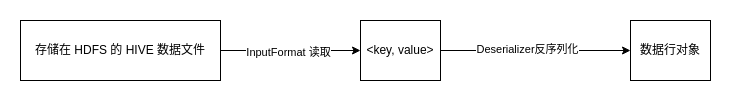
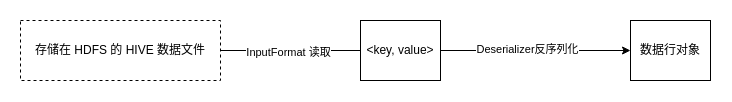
node "存储在 HDFS 的 HIVE 数据文件": style solid -> dashed
edge "存储在 HDFS 的 HIVE 数据文件" -> "<key, value>": arrowhead classic -> none
